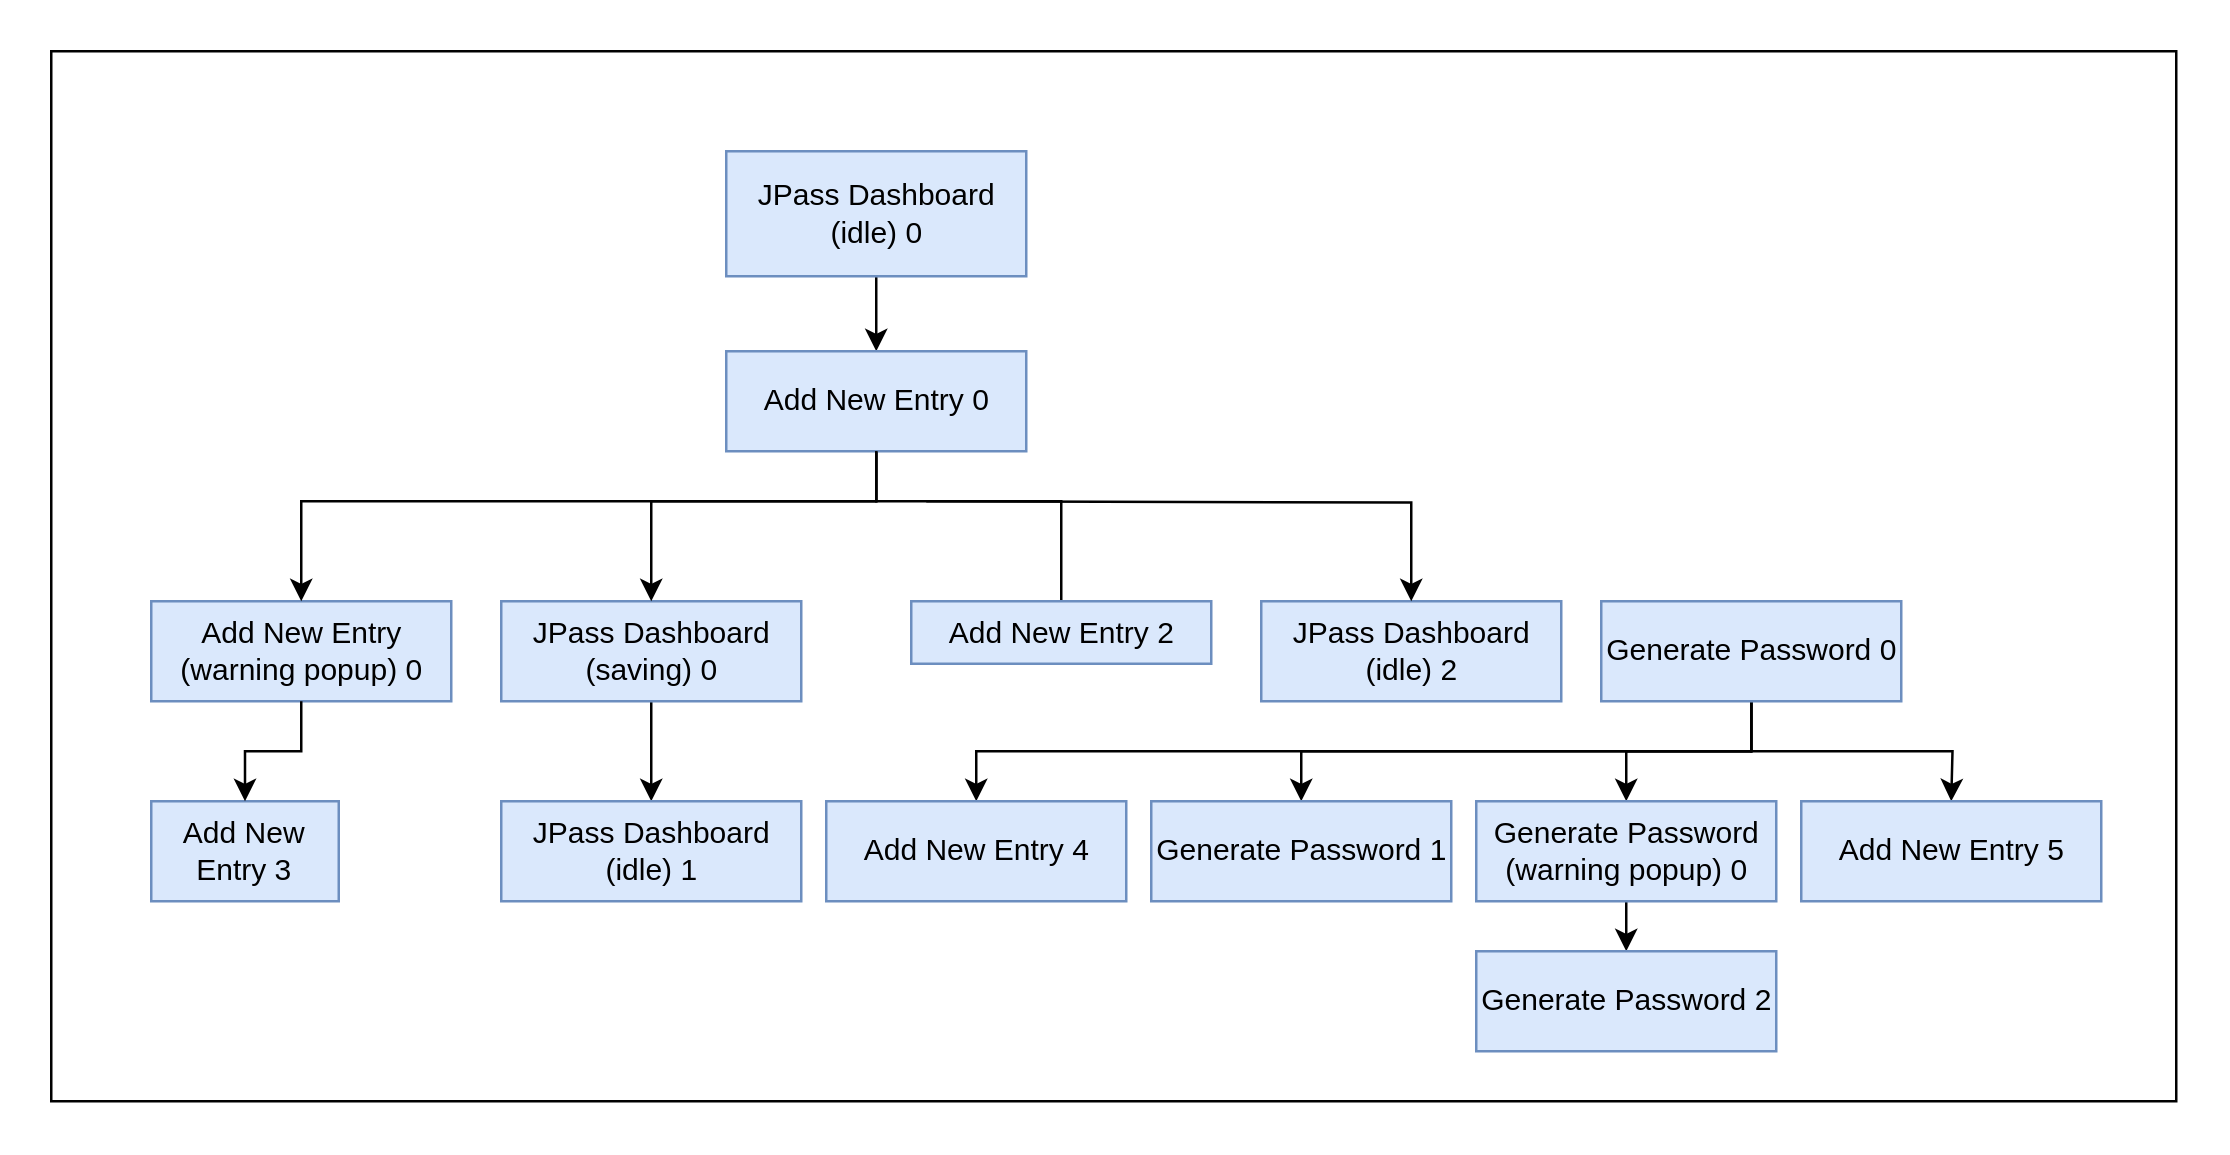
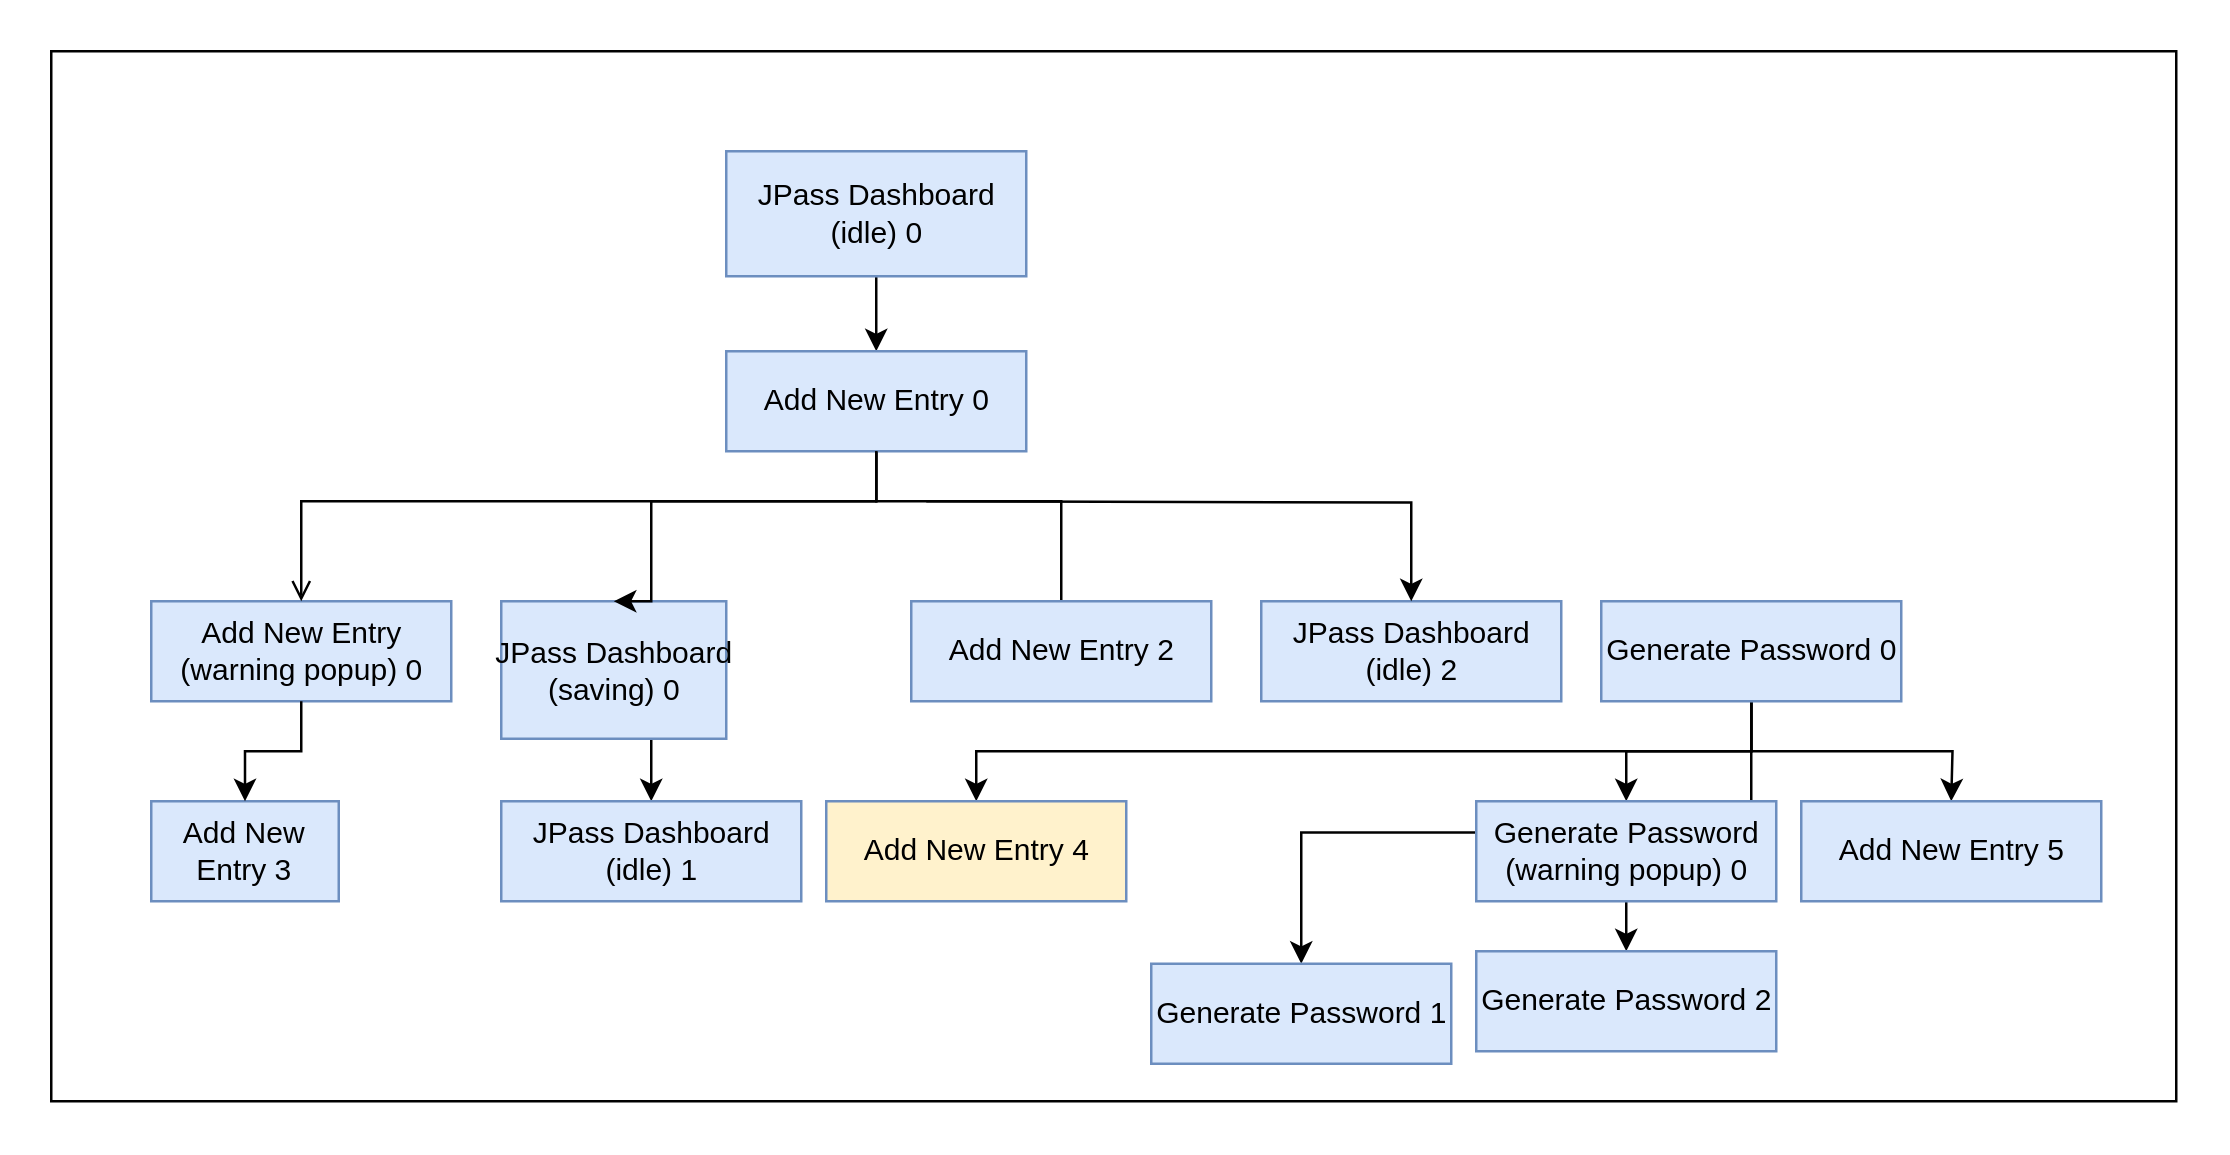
edge "Add New Entry 0" -> "Add New Entry (warning popup) 0": arrowhead classic -> open
node "Add New Entry 2": size 300x63 -> 300x100
node "JPass Dashboard (saving) 0": size 300x100 -> 225x138
node "Add New Entry 4": fillcolor #dae8fc -> #fff2cc
node "Generate Password 1": moved (1301, 851) -> (1301, 1014)
